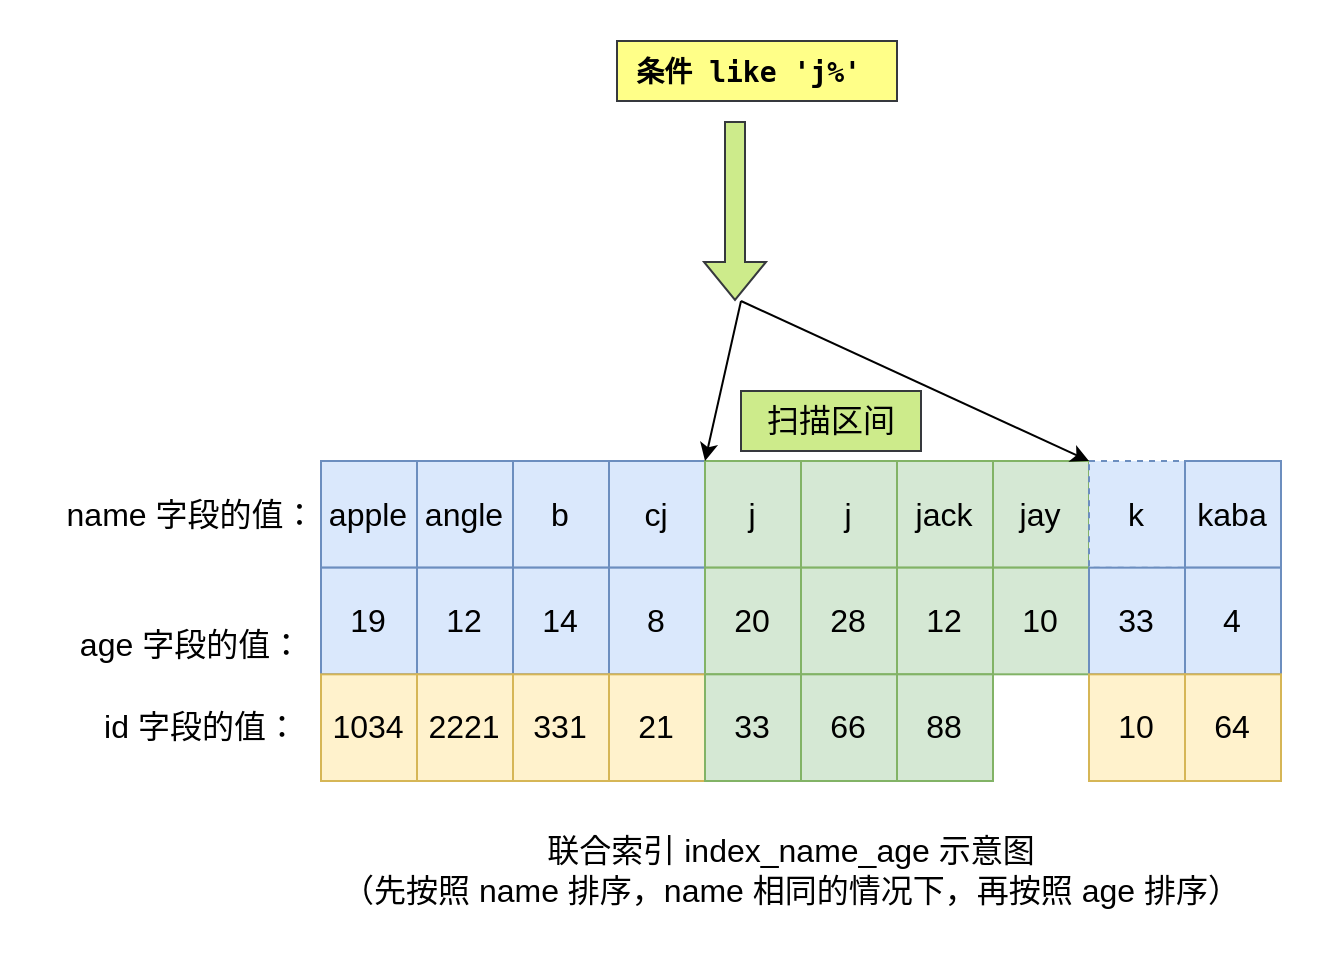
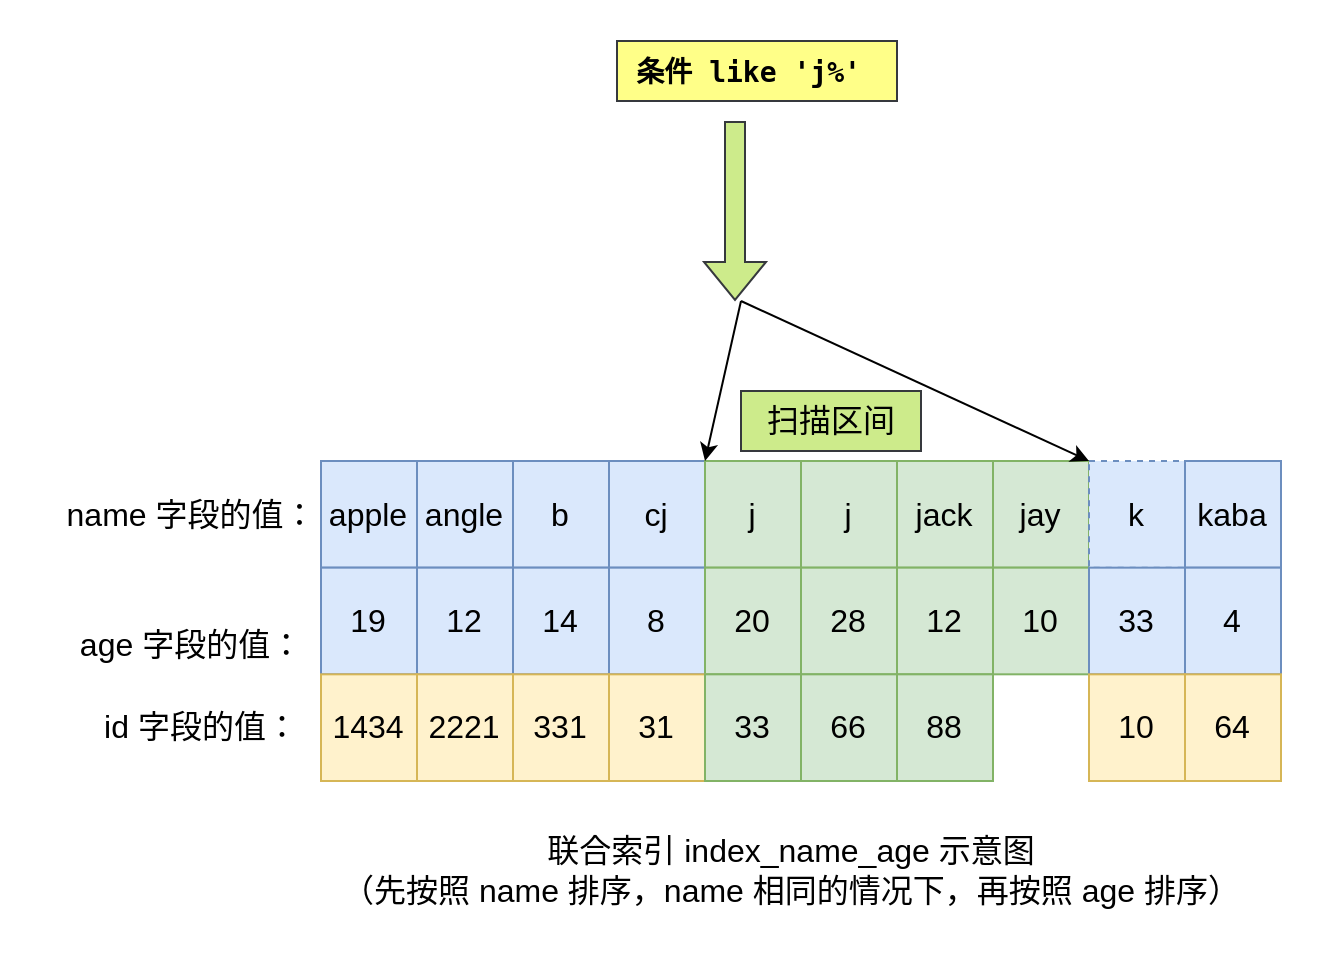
node "1034": label "1034" -> "1434"
node "21": label "21" -> "31"
